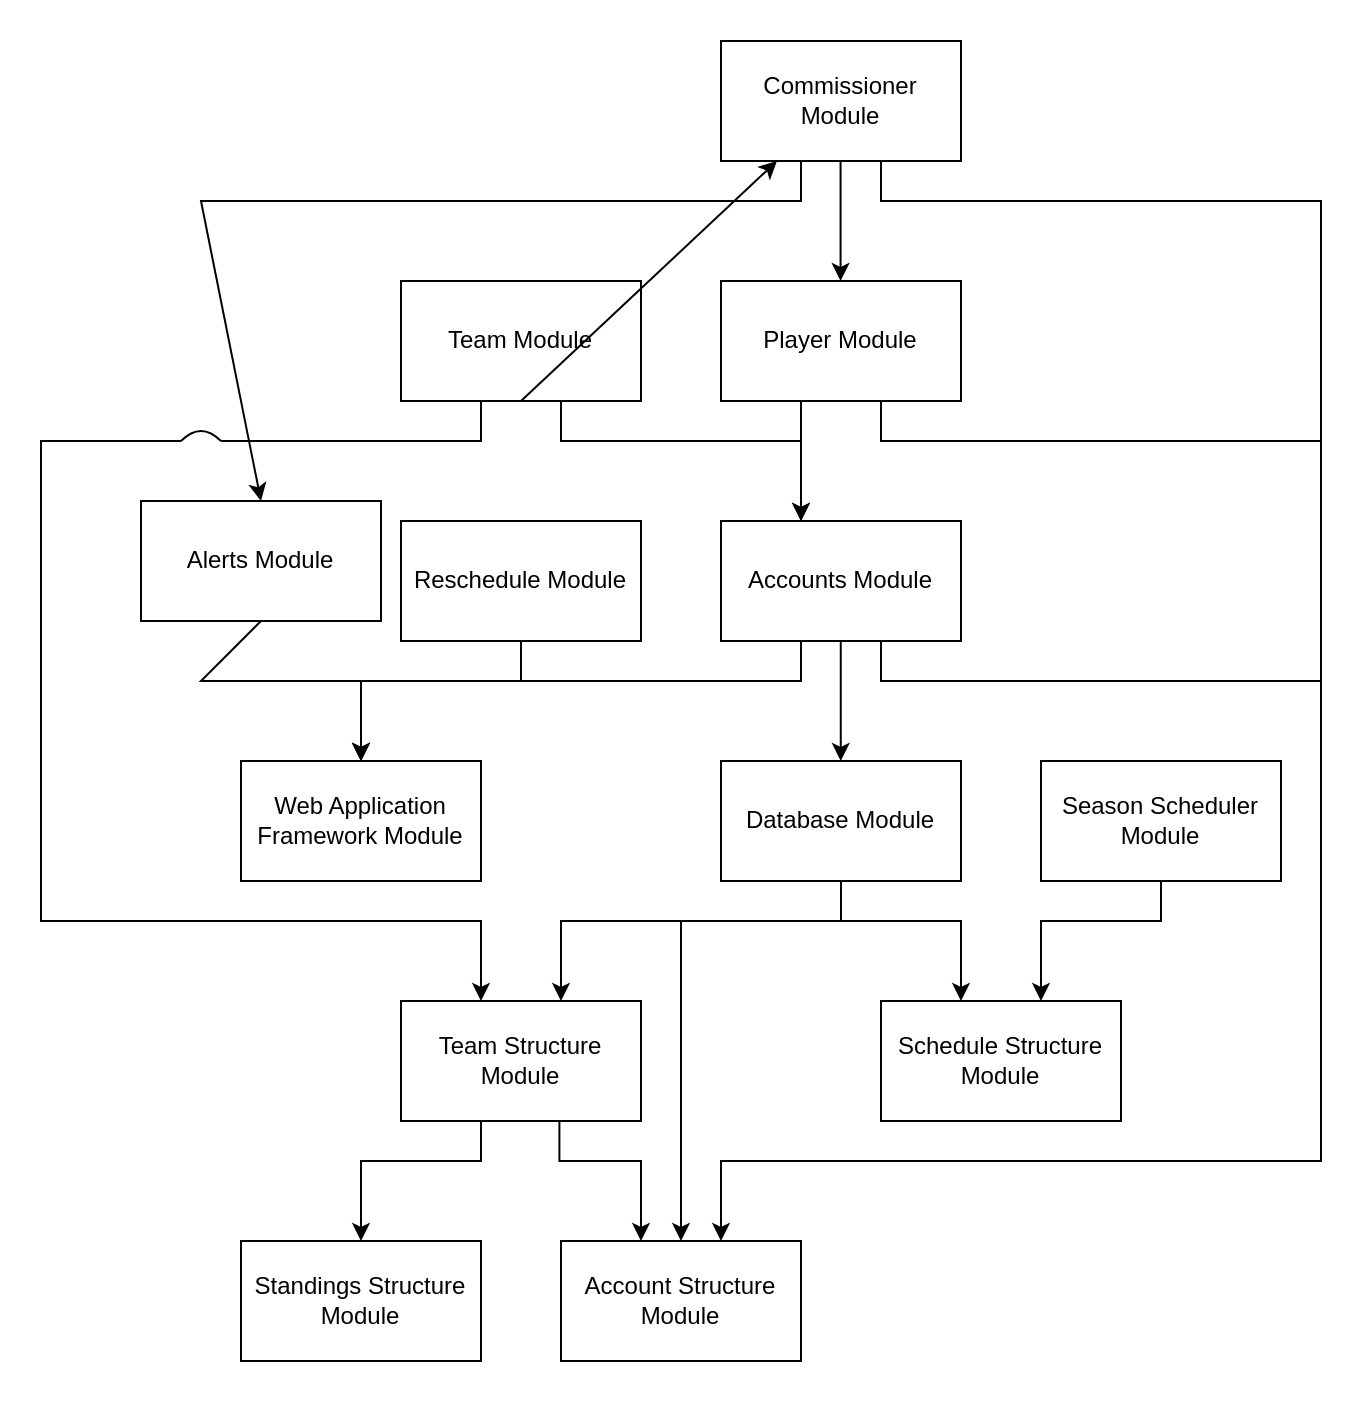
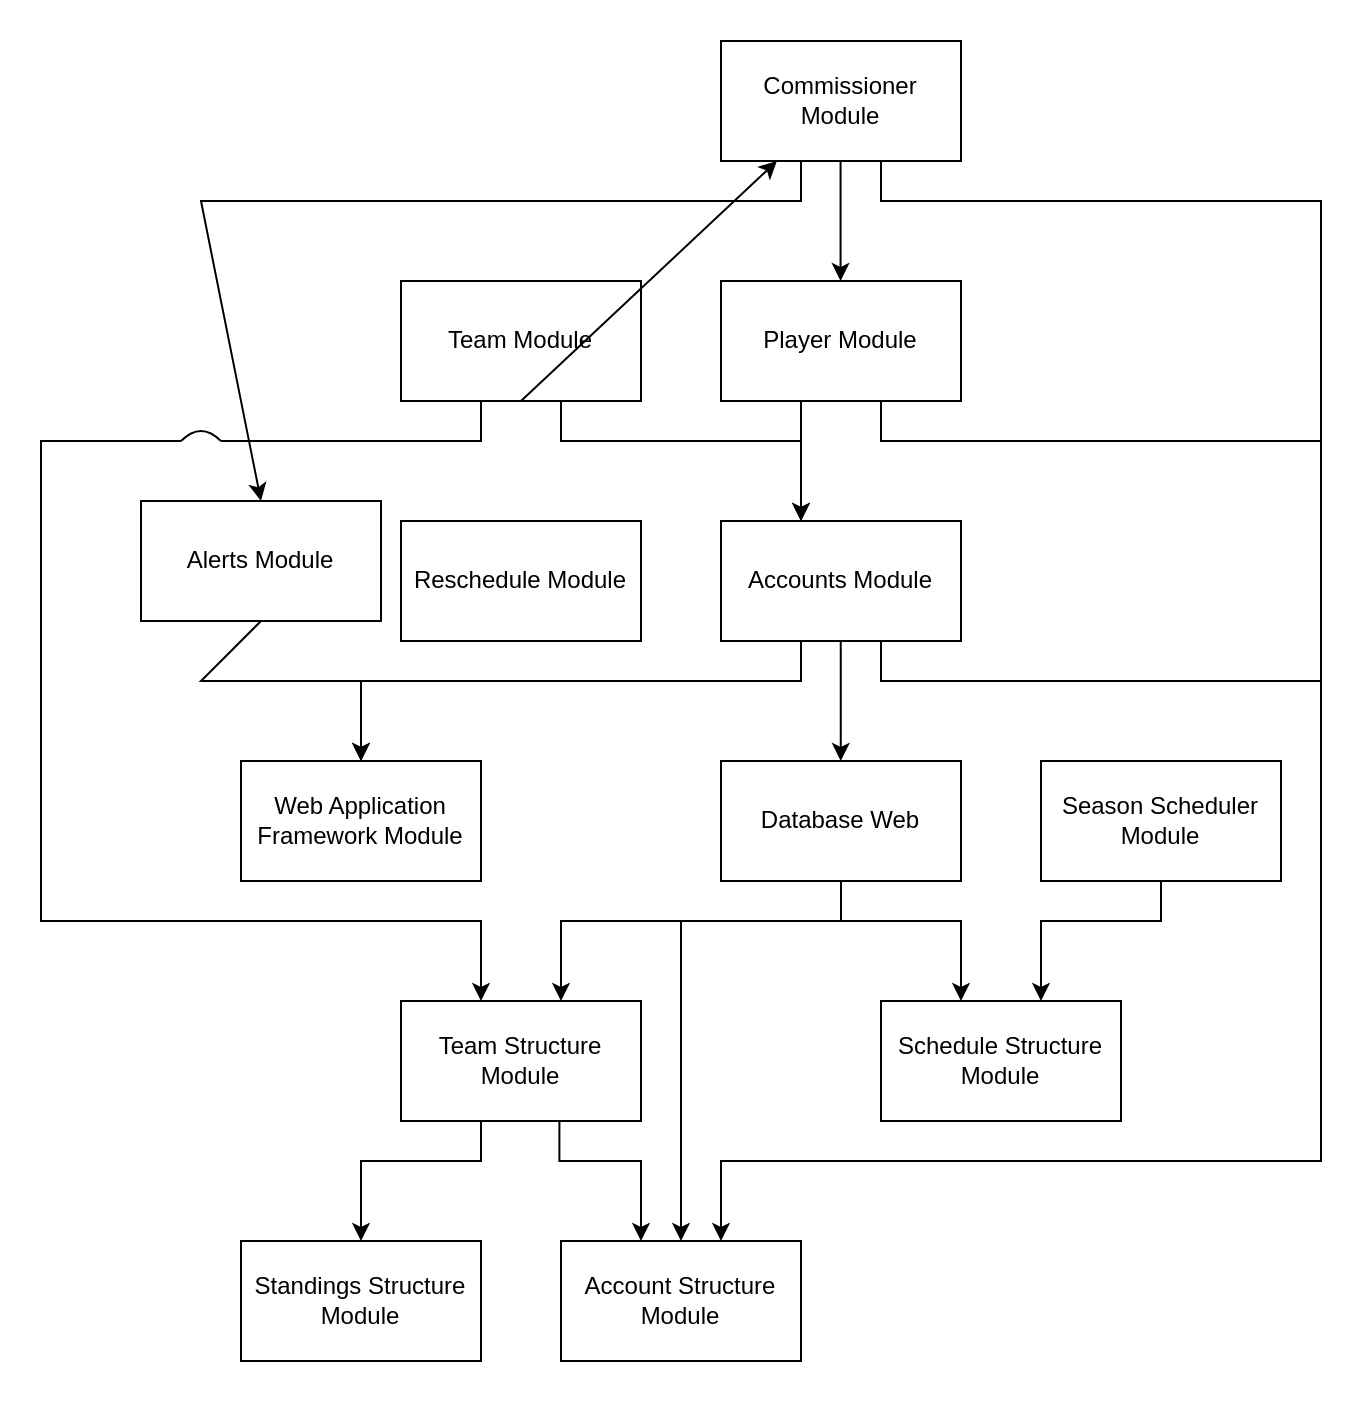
edge "Reschedule Module" -> "Web Application Framework Module": removed
node "Database Module": label "Database Module" -> "Database Web"
